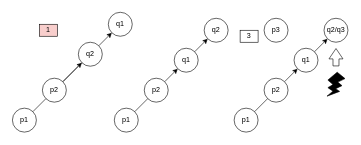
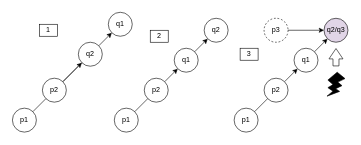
node "1": fillcolor #f8cecc -> #ffffff
node "p3": style solid -> dashed
edge "p3" -> "q2/q3": added
node "q2/q3": fillcolor #ffffff -> #e1d5e7
node "2": added
node "3": moved (249, 36) -> (249, 54)
